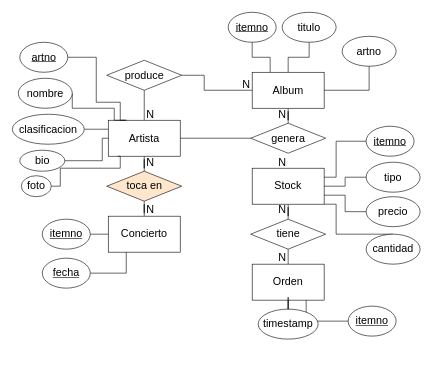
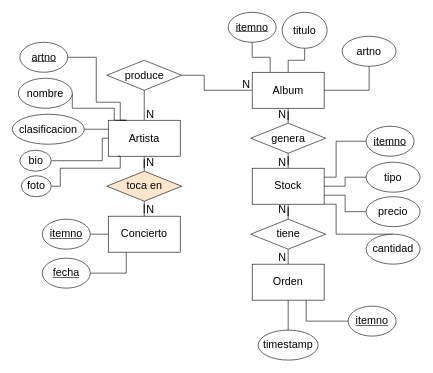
node "titulo": size 54x30 -> 45x36
edge "Artista" -- "genera": now "Stock" -- "genera"
node "bio": size 45x21 -> 32x21
node "timestamp": moved (288, 324) -> (288, 345)
